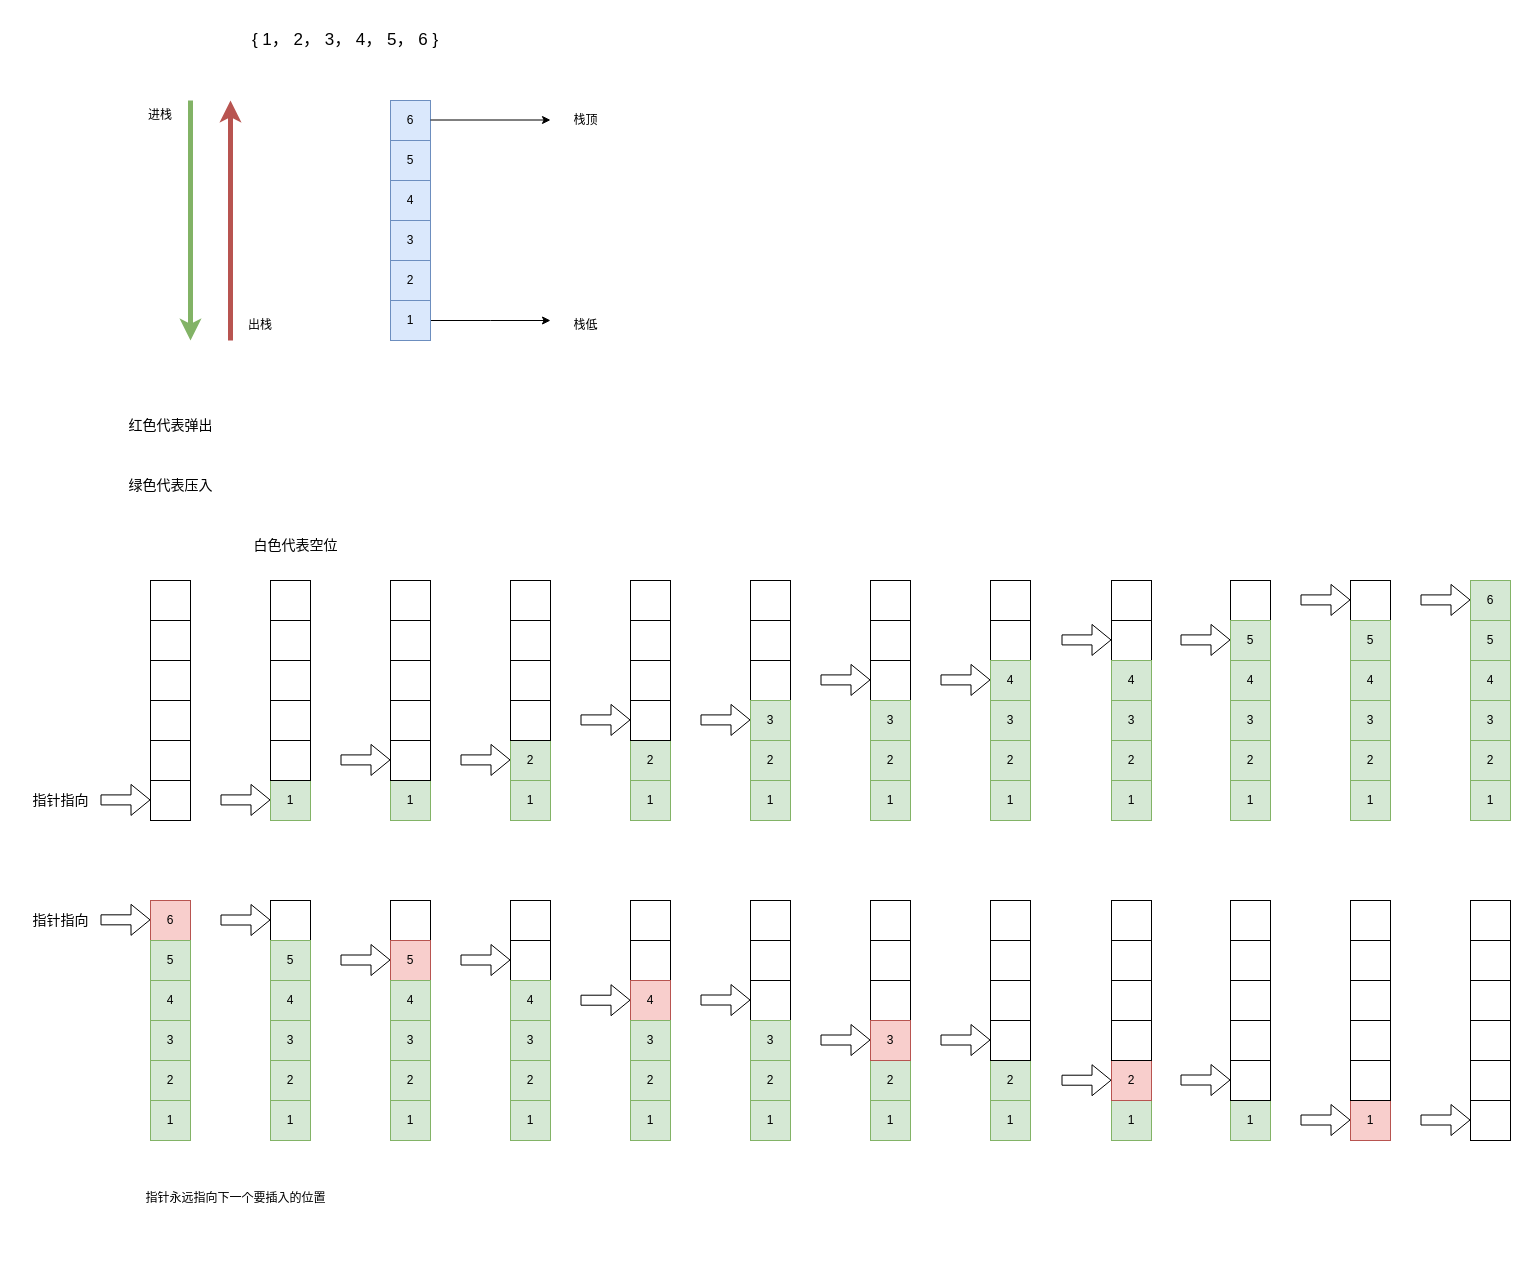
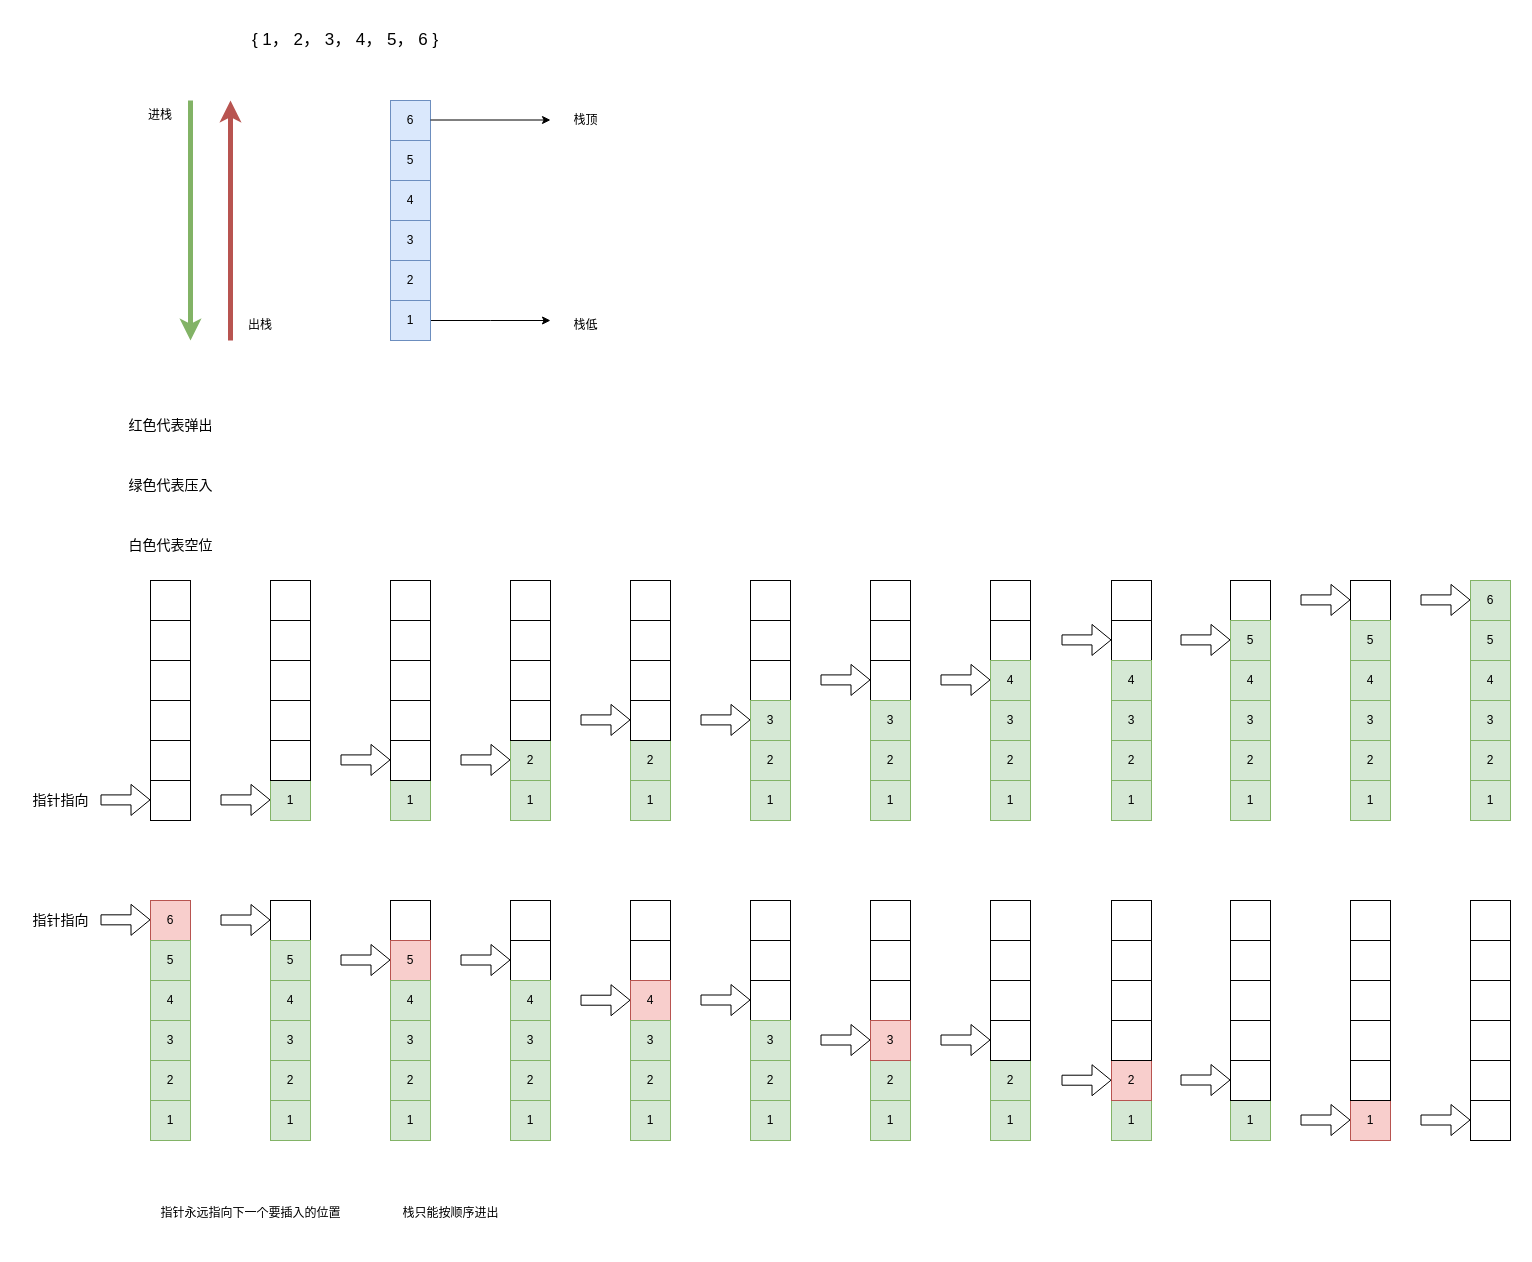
node "白色代表空位": moved (296, 546) -> (171, 546)
node "指针永远指向下一个要插入的位置": moved (236, 1206) -> (251, 1221)
node "栈只能按顺序进出": added
